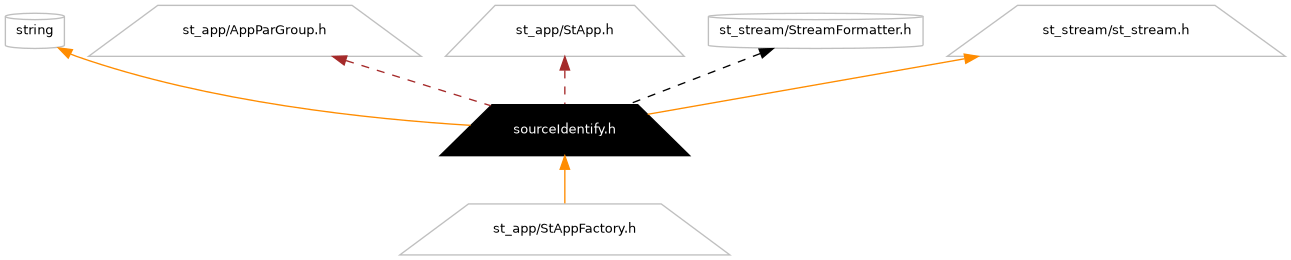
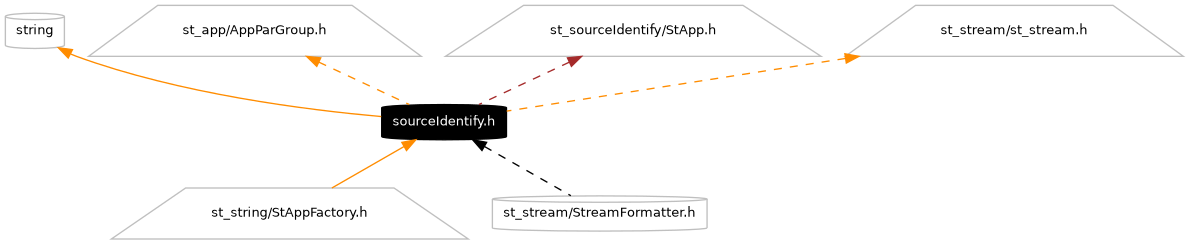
node "st_app/StApp.h": label "st_app/StApp.h" -> "st_sourceIdentify/StApp.h"
edge "sourceIdentify.h" -> "st_stream/StreamFormatter.h": reversed
edge "sourceIdentify.h" -> "st_app/AppParGroup.h": color brown -> darkorange
edge "sourceIdentify.h" -> "st_stream/st_stream.h": style solid -> dashed
node "sourceIdentify.h": shape trapezium -> cylinder
node "st_app/StAppFactory.h": label "st_app/StAppFactory.h" -> "st_string/StAppFactory.h"
